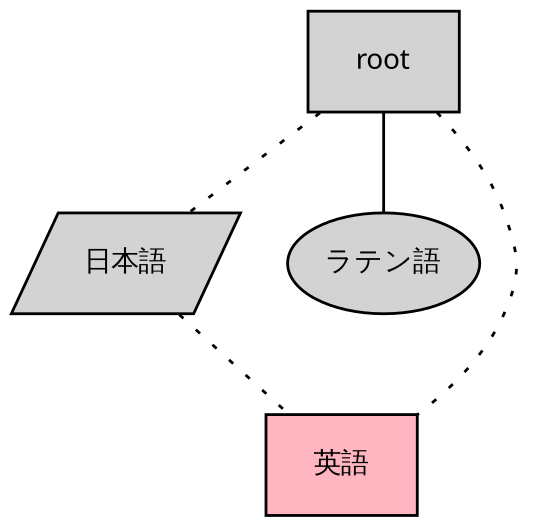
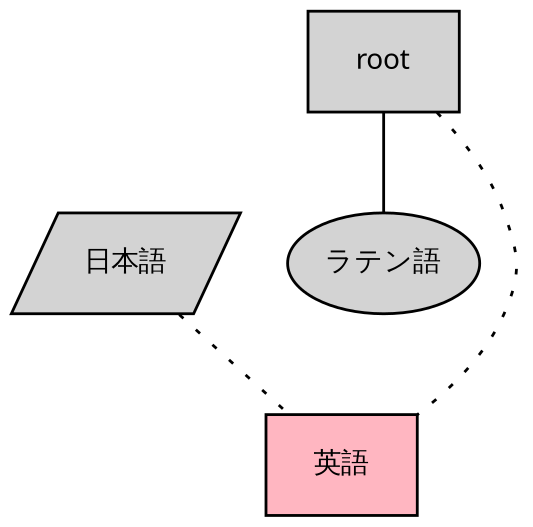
edge "root" -- "日本語": removed
